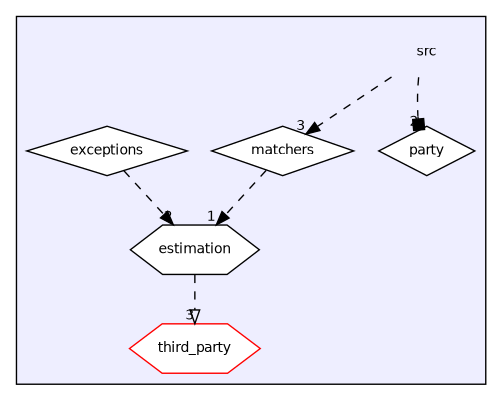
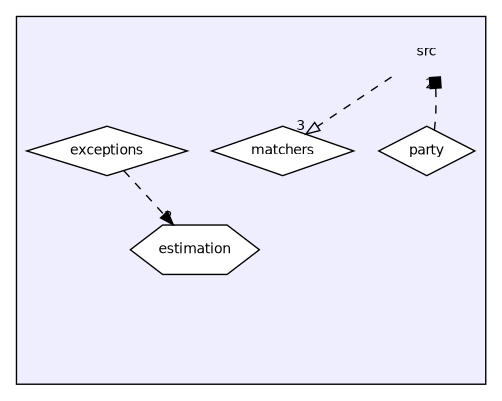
edge "src" -> "party": reversed
edge "src" -> "matchers": arrowhead normal -> onormal
edge "matchers" -> "estimation": removed
node "third_party": removed
